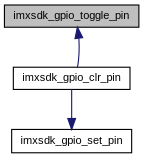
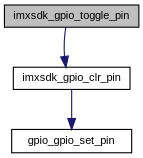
edge "imxsdk_gpio_clr_pin" -> "imxsdk_gpio_toggle_pin": reversed
node "imxsdk_gpio_set_pin": label "imxsdk_gpio_set_pin" -> "gpio_gpio_set_pin"
